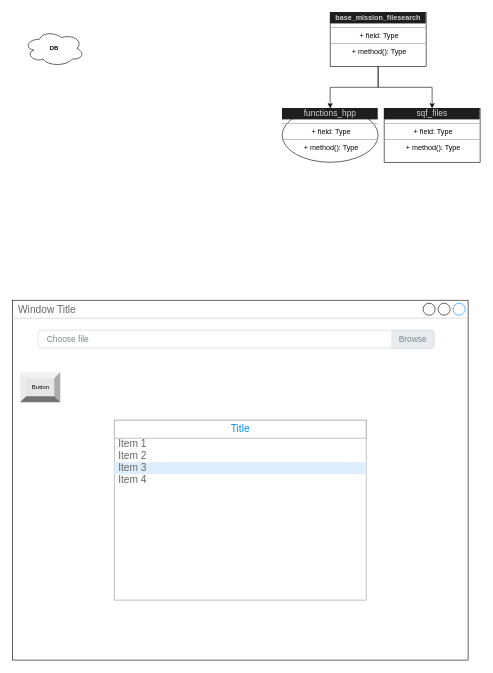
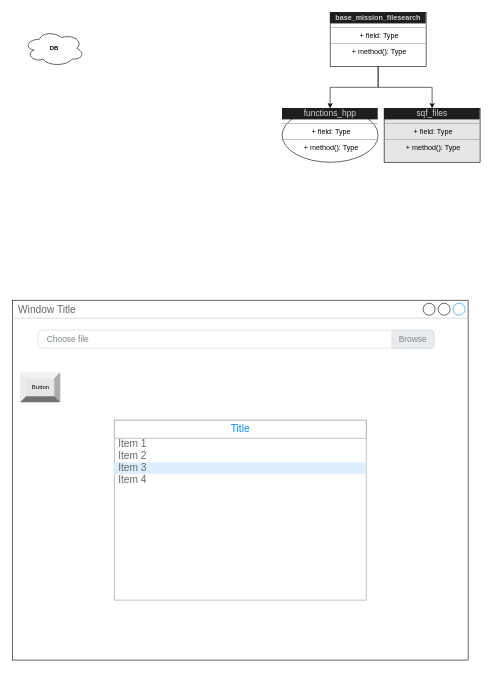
node "sqf_files + field: Type + method(): Type": fillcolor #ffffff -> #e6e6e6
